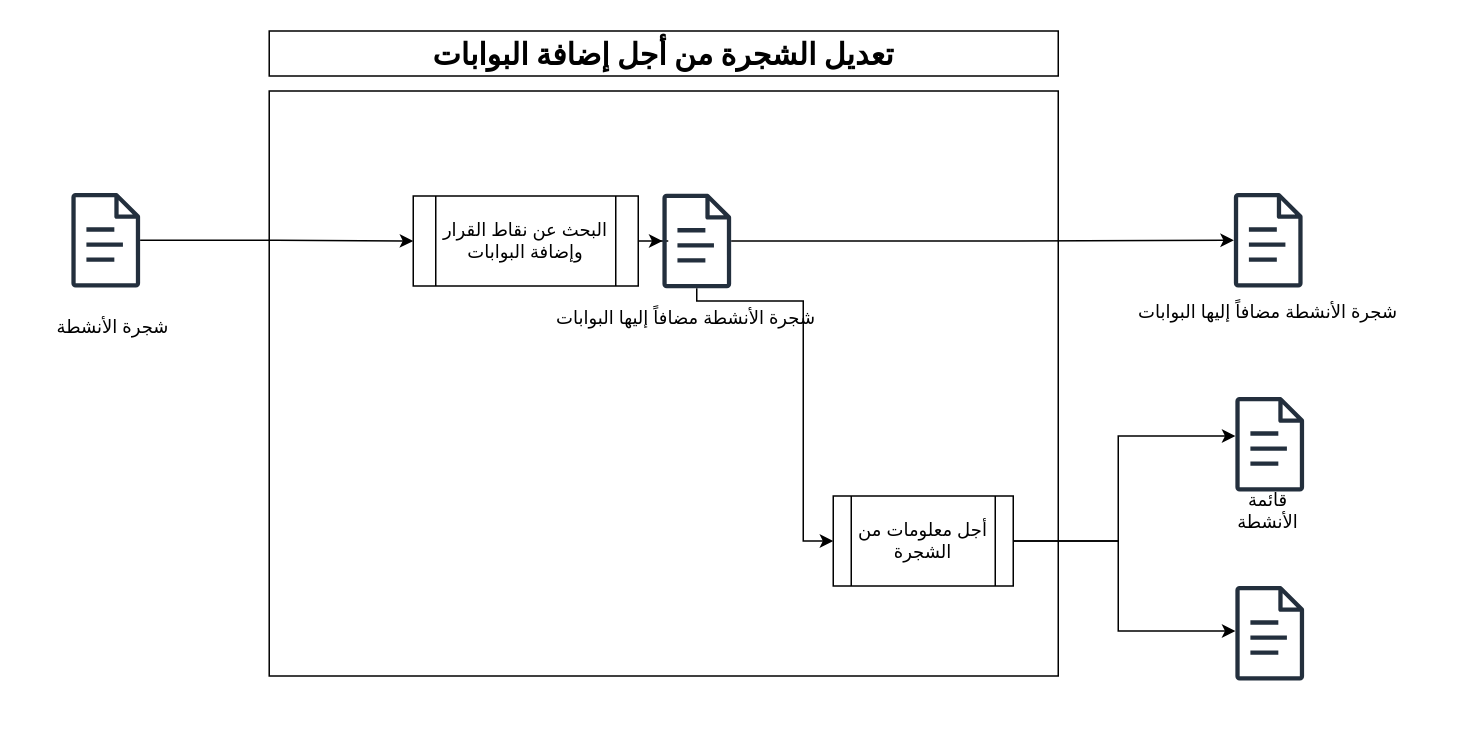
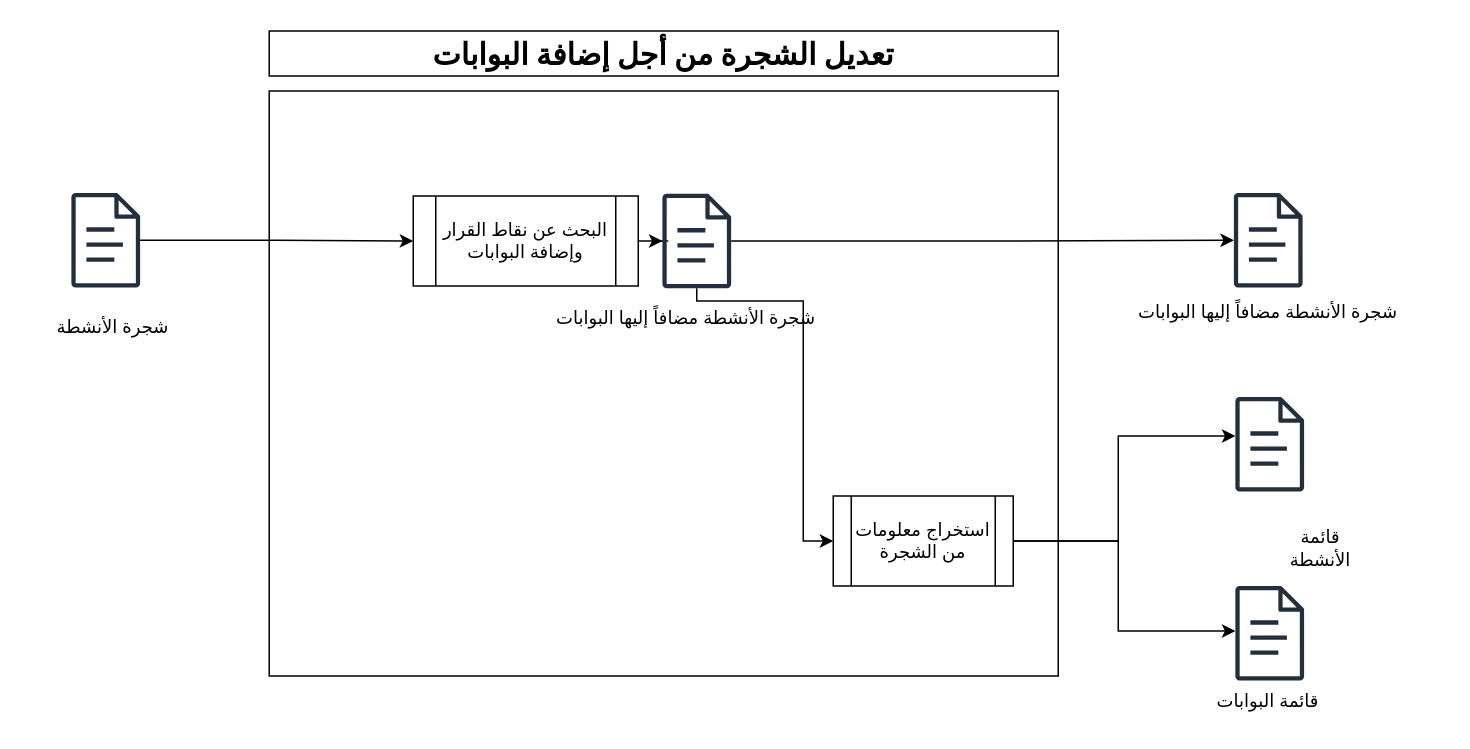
node "قائمة الأنشطة": moved (1268, 511) -> (1321, 548)
node "أجل معلومات من الشجرة": label "أجل معلومات من الشجرة" -> "استخراج معلومات من الشجرة"
node "قائمة البوابات": added
